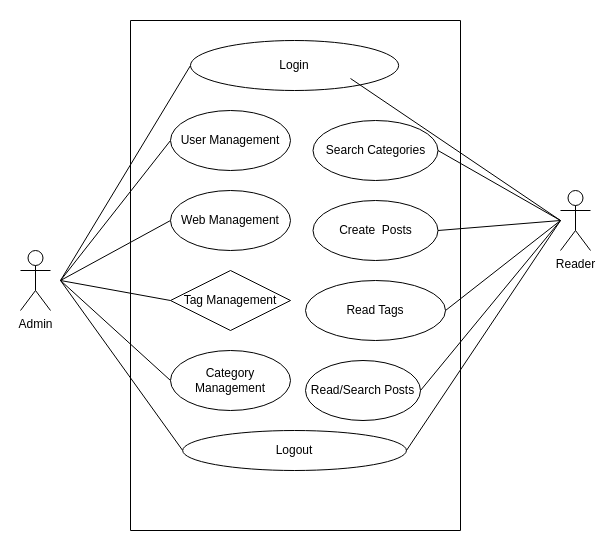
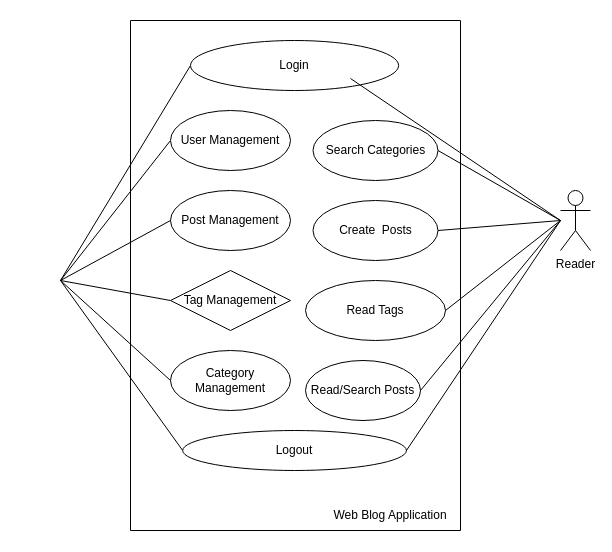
node "Web Management": label "Web Management" -> "Post Management"
node "Admin": removed
node "Web Blog Application": added
